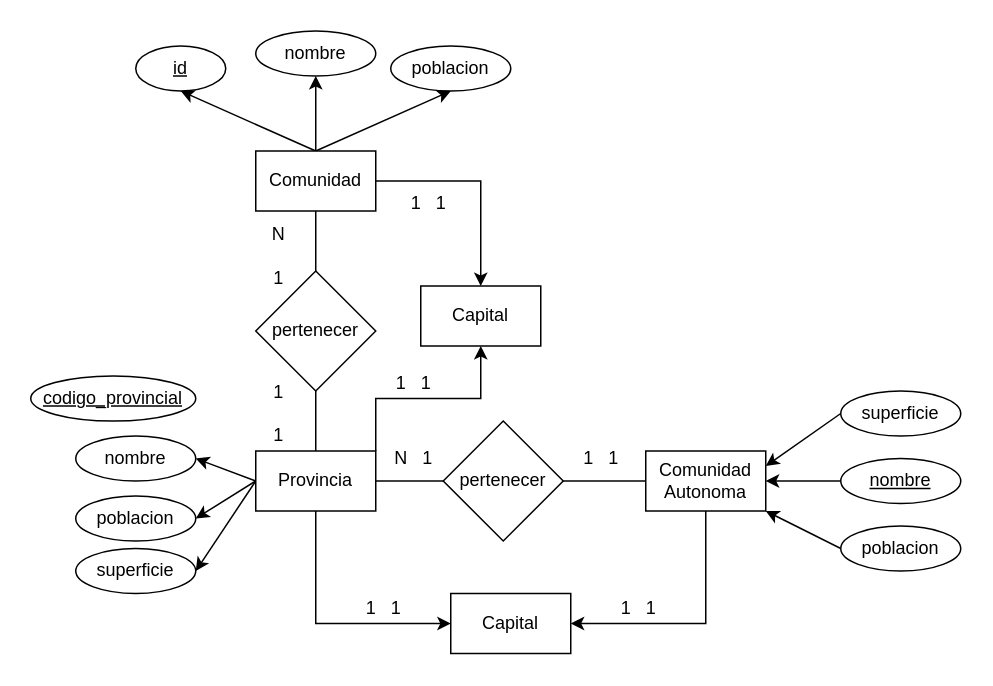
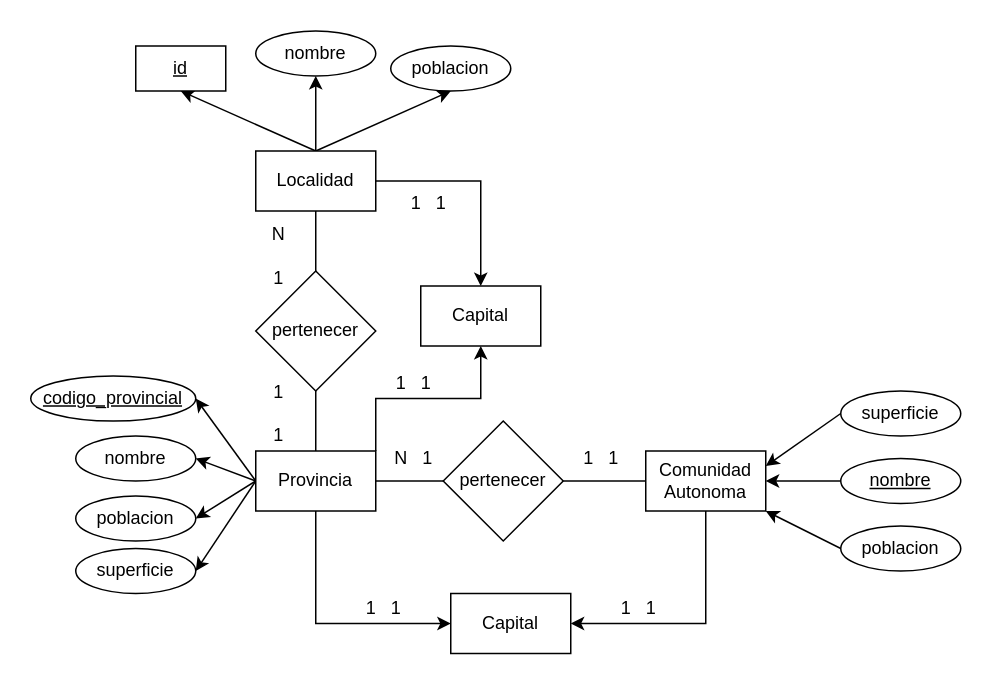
node "id": shape ellipse -> rectangle
node "Comunidad": label "Comunidad" -> "Localidad"
edge "Provincia" -> "codigo_provincial": added
